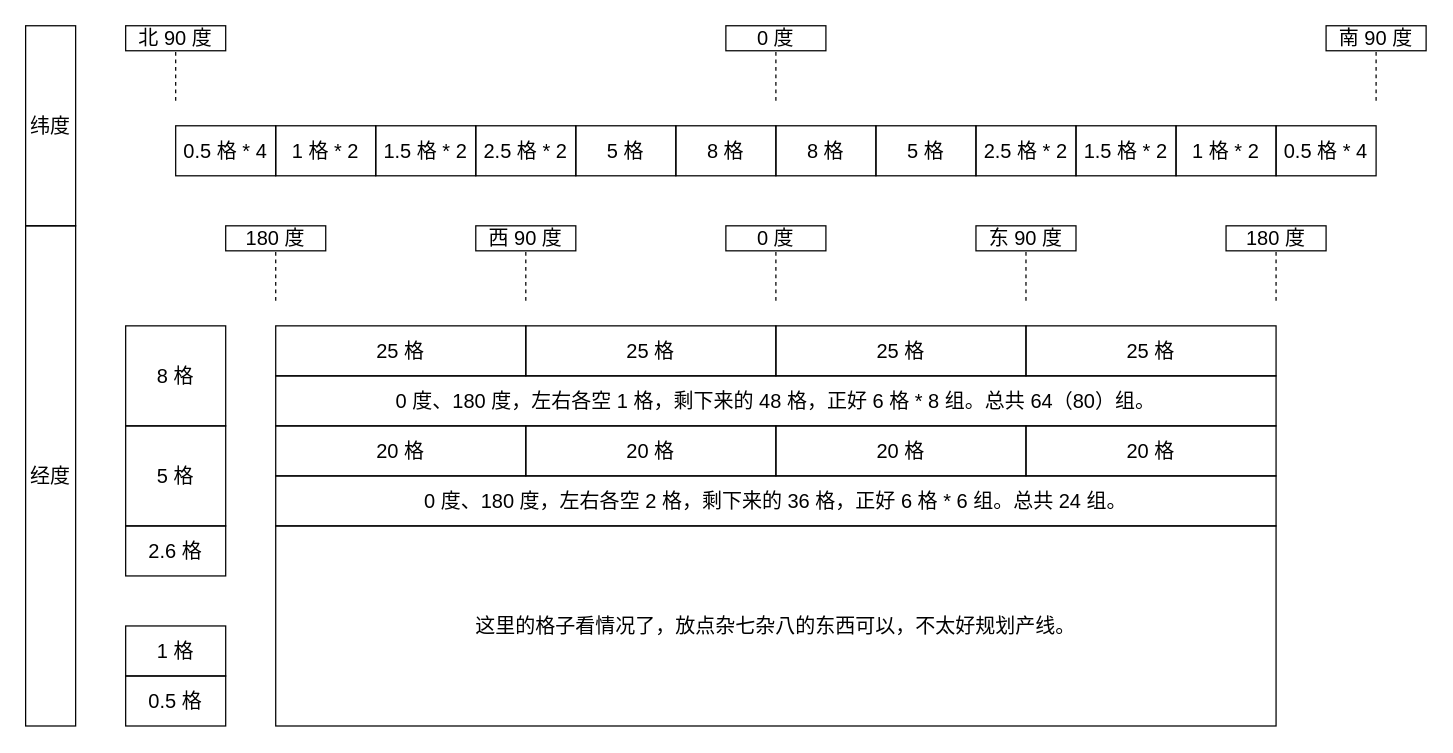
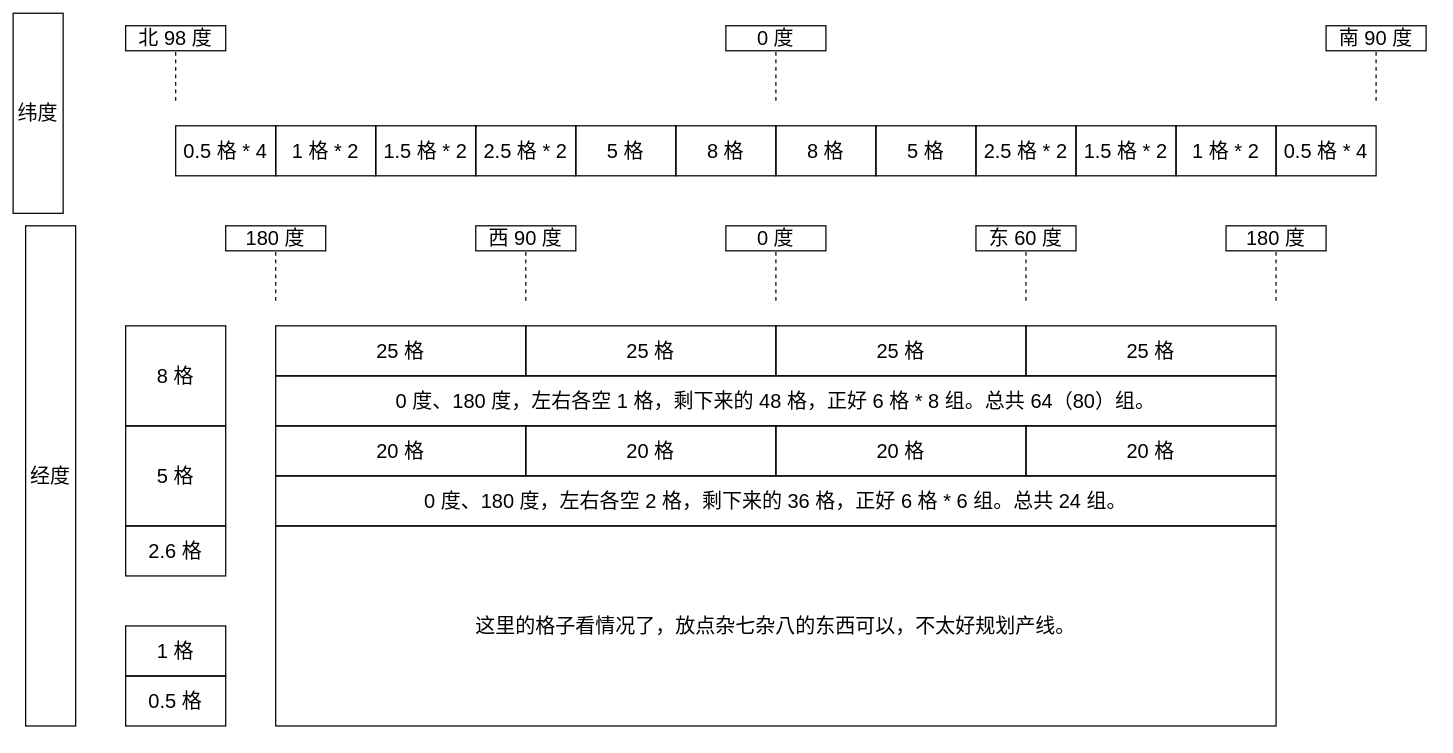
node "北 90 度": label "北 90 度" -> "北 98 度"
node "纬度": moved (51, 126) -> (38, 113)
node "东 90 度": label "东 90 度" -> "东 60 度"
